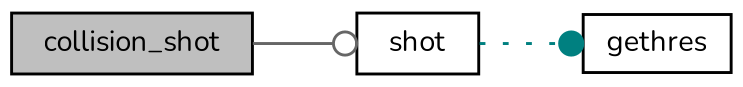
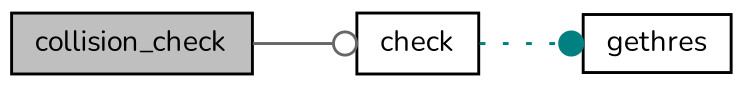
node "collision_shot": label "collision_shot" -> "collision_check"
node "shot": label "shot" -> "check"
